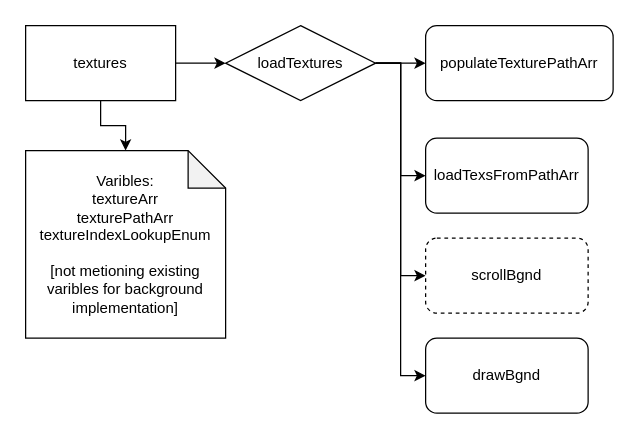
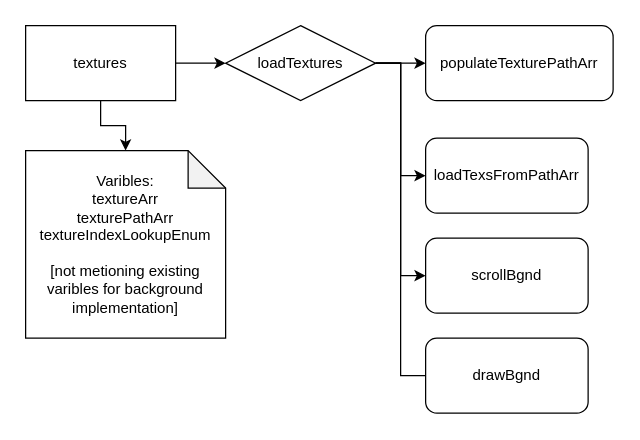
node "scrollBgnd": style dashed -> solid
edge "loadTextures" -> "drawBgnd": arrowhead classic -> none
